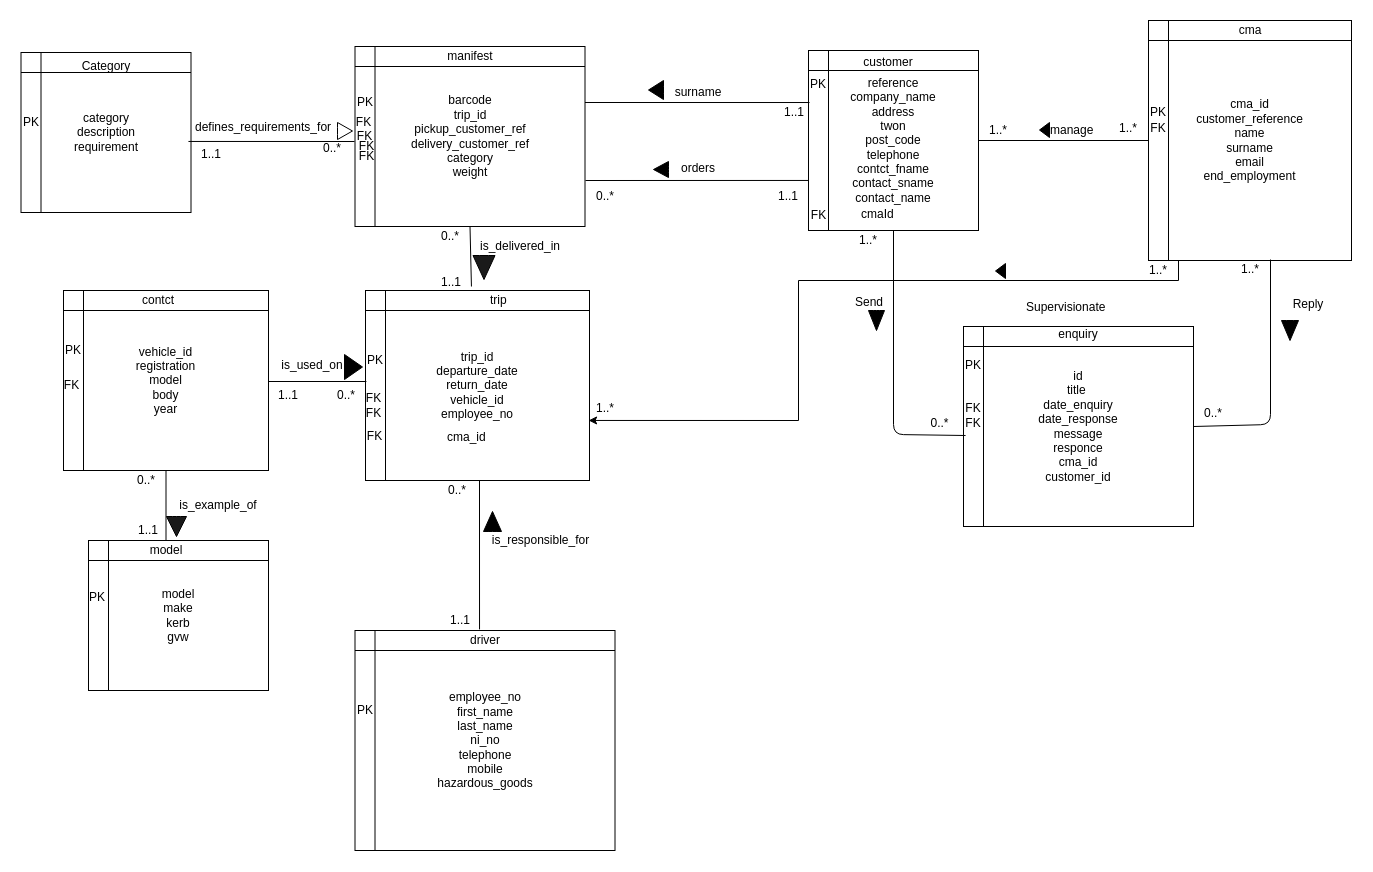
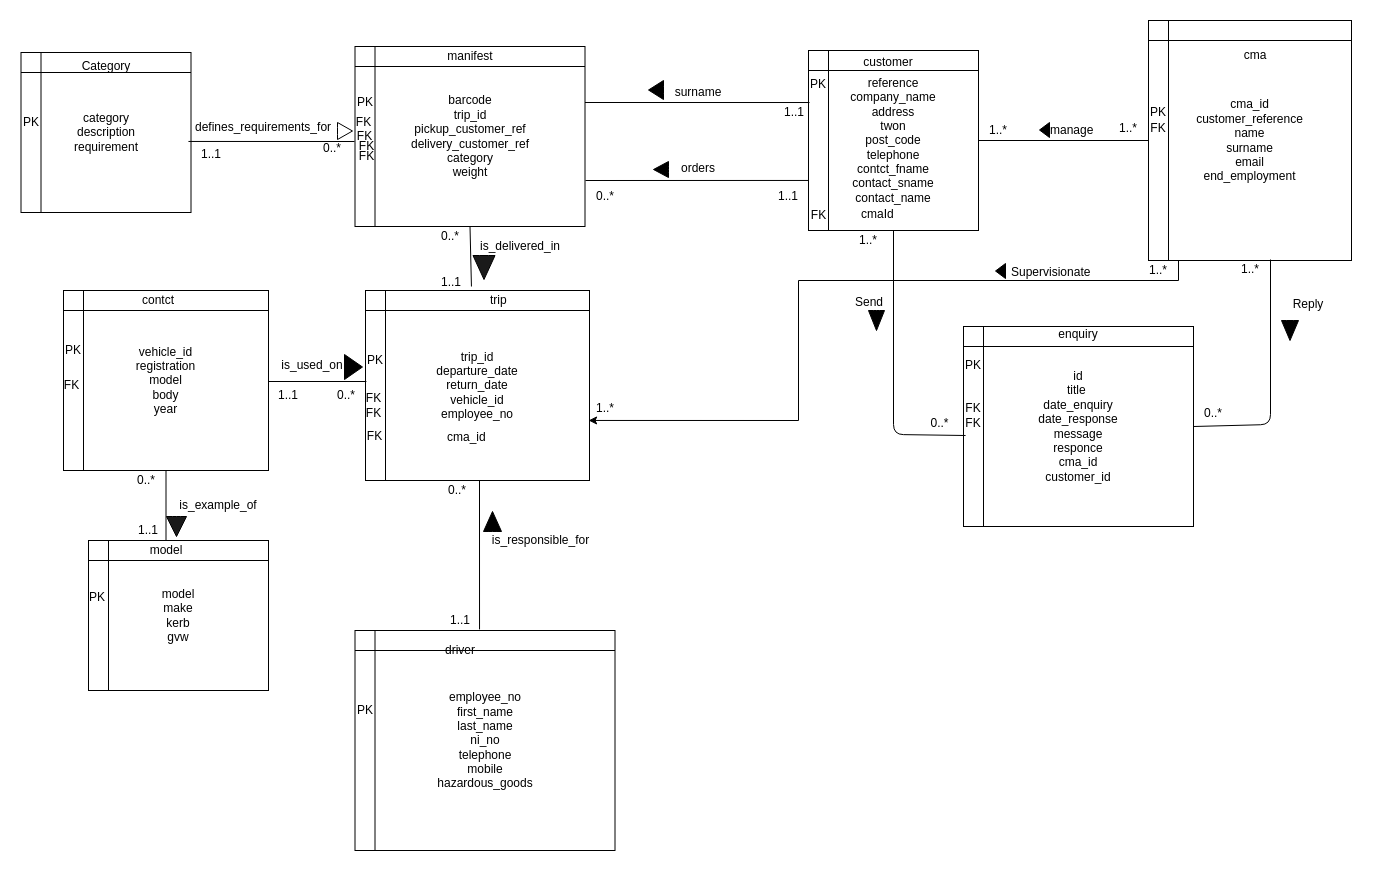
node "cma": moved (1250, 31) -> (1255, 56)
node "Supervisionate": moved (1070, 308) -> (1055, 273)
node "driver": moved (485, 641) -> (460, 651)
